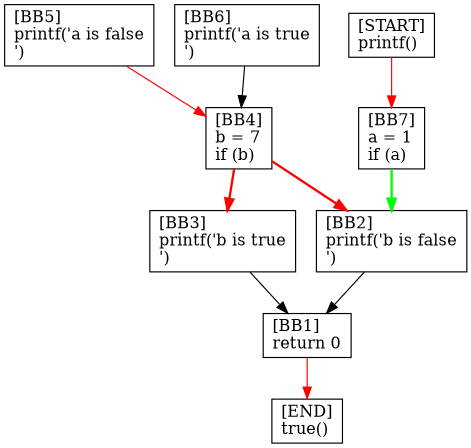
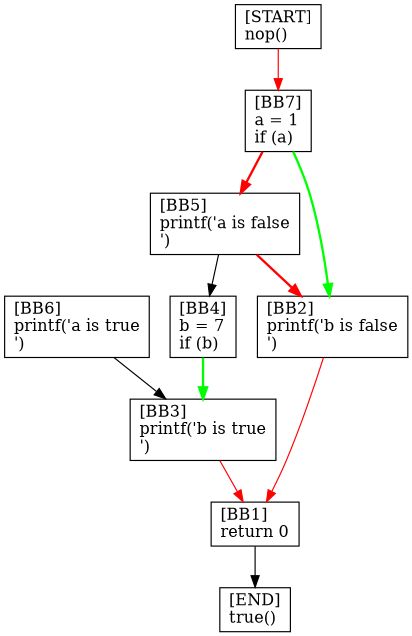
node "[START] printf()": label "[START] printf()" -> "[START] nop()"
edge "[BB6] printf('a is true ')" -> "[BB4] b = 7 if (b)": now "[BB6] printf('a is true ')" -> "[BB3] printf('b is true ')"
edge "[BB5] printf('a is false ')" -> "[BB4] b = 7 if (b)": color red -> black
edge "[BB7] a = 1 if (a)" -> "[BB5] printf('a is false ')": added
edge "[BB4] b = 7 if (b)" -> "[BB2] printf('b is false ')": now "[BB5] printf('a is false ')" -> "[BB2] printf('b is false ')"
edge "[BB4] b = 7 if (b)" -> "[BB3] printf('b is true ')": color red -> green
edge "[BB3] printf('b is true ')" -> "[BB1] return 0": color black -> red
edge "[BB2] printf('b is false ')" -> "[BB1] return 0": color black -> red
edge "[BB1] return 0" -> "[END] true()": color red -> black
